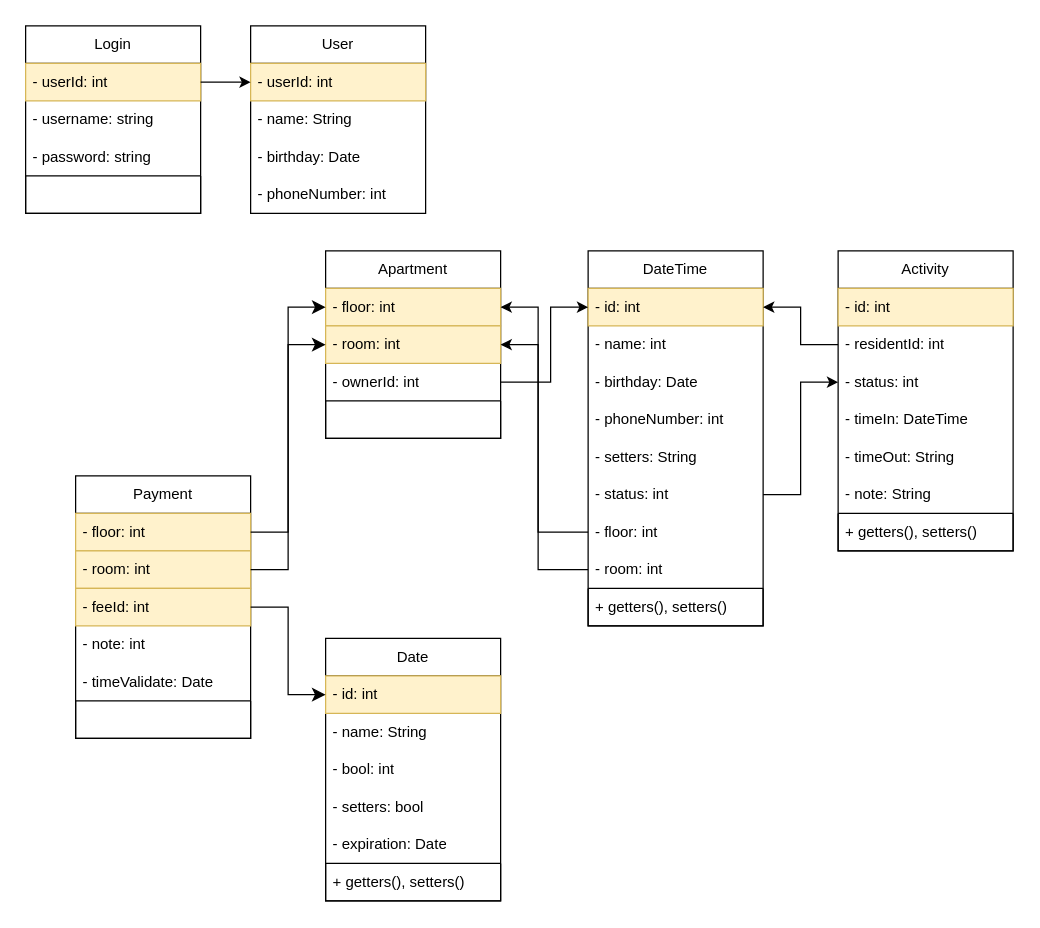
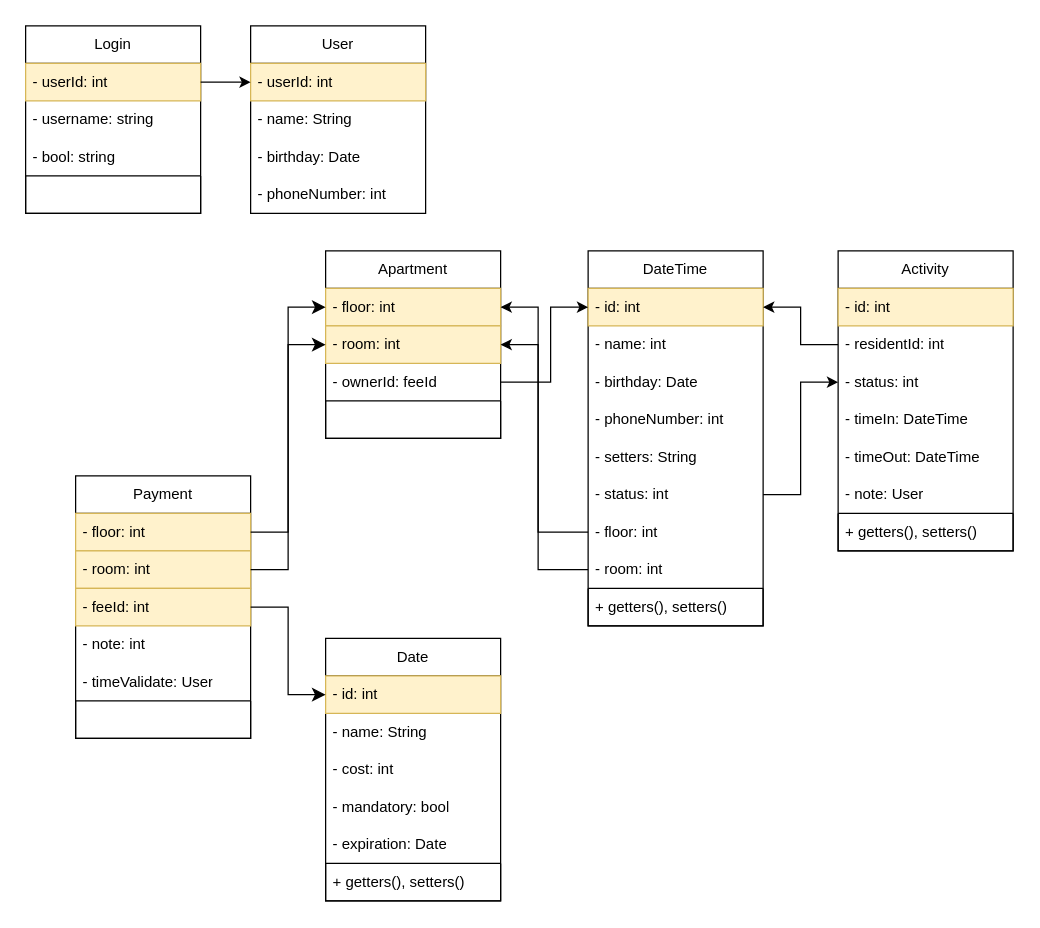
node "- password: string": label "- password: string" -> "- bool: string"
node "- ownerId: int": label "- ownerId: int" -> "- ownerId: feeId"
node "- timeOut: String": label "- timeOut: String" -> "- timeOut: DateTime"
node "- note: String": label "- note: String" -> "- note: User"
node "- timeValidate: Date": label "- timeValidate: Date" -> "- timeValidate: User"
node "- bool: int": label "- bool: int" -> "- cost: int"
node "- setters: bool": label "- setters: bool" -> "- mandatory: bool"
